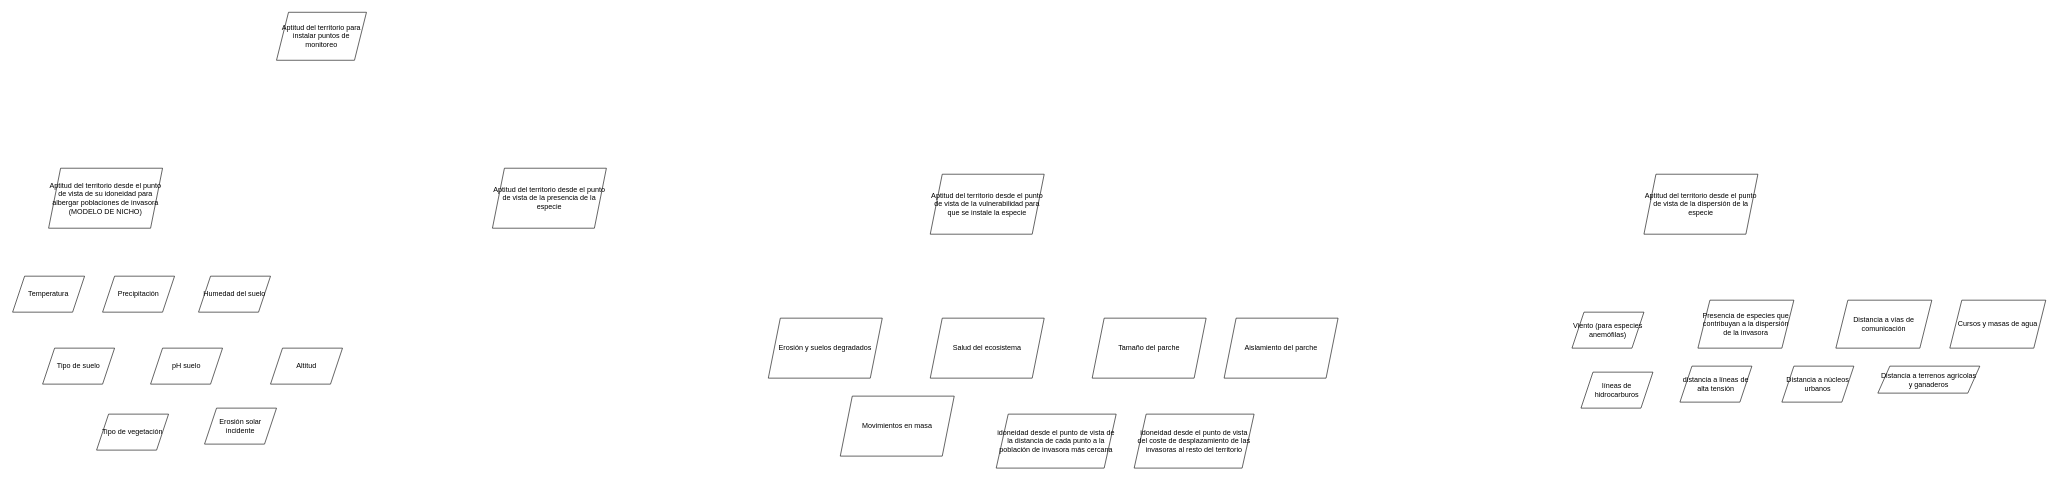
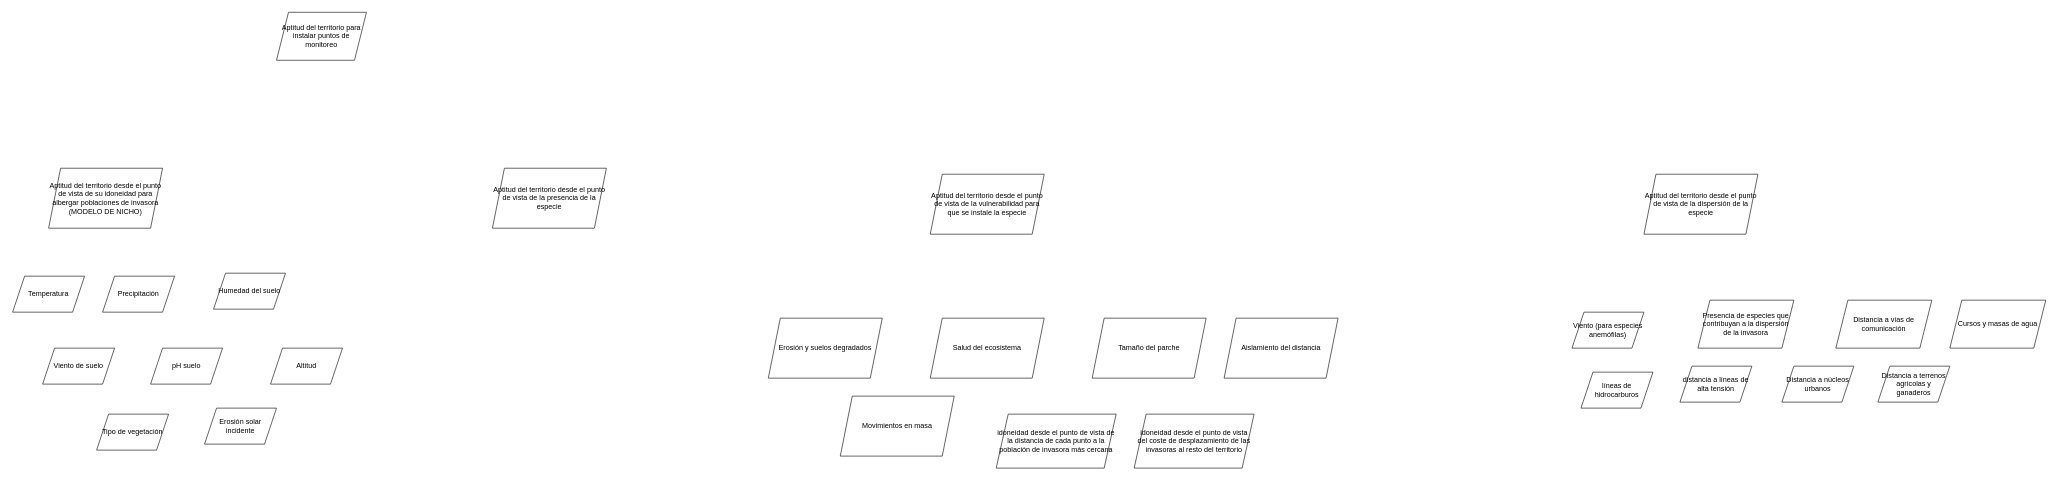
node "Humedad del suelo": moved (234, 294) -> (249, 291)
node "Aislamiento del parche": label "Aislamiento del parche" -> "Aislamiento del distancia"
node "Tipo de suelo": label "Tipo de suelo" -> "Viento de suelo"
node "Distancia a terrenos agrícolas y ganaderos": size 102x27 -> 72x36
